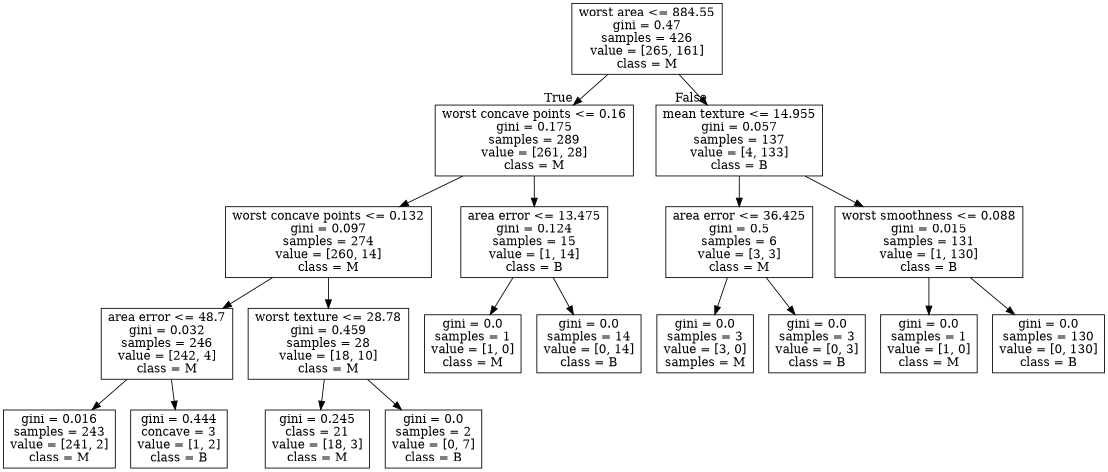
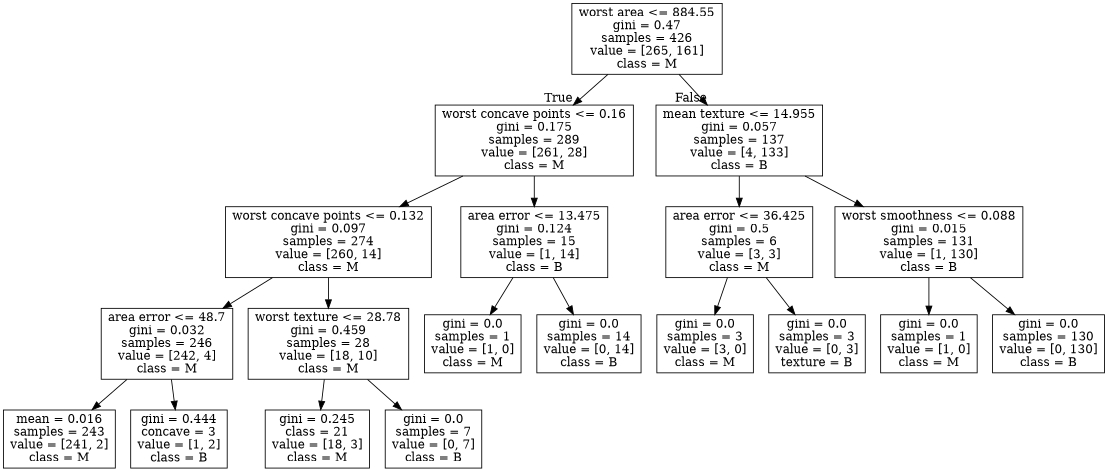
node "gini = 0.0 samples = 3 value = [3, 0] samples = M": label "gini = 0.0 samples = 3 value = [3, 0] samples = M" -> "gini = 0.0 samples = 3 value = [3, 0] class = M"
node "gini = 0.0 samples = 3 value = [0, 3] class = B": label "gini = 0.0 samples = 3 value = [0, 3] class = B" -> "gini = 0.0 samples = 3 value = [0, 3] texture = B"
node "gini = 0.016 samples = 243 value = [241, 2] class = M": label "gini = 0.016 samples = 243 value = [241, 2] class = M" -> "mean = 0.016 samples = 243 value = [241, 2] class = M"
node "gini = 0.0 samples = 2 value = [0, 7] class = B": label "gini = 0.0 samples = 2 value = [0, 7] class = B" -> "gini = 0.0 samples = 7 value = [0, 7] class = B"
